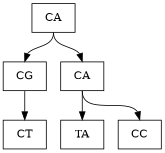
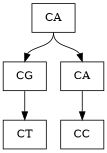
node "TA": removed
